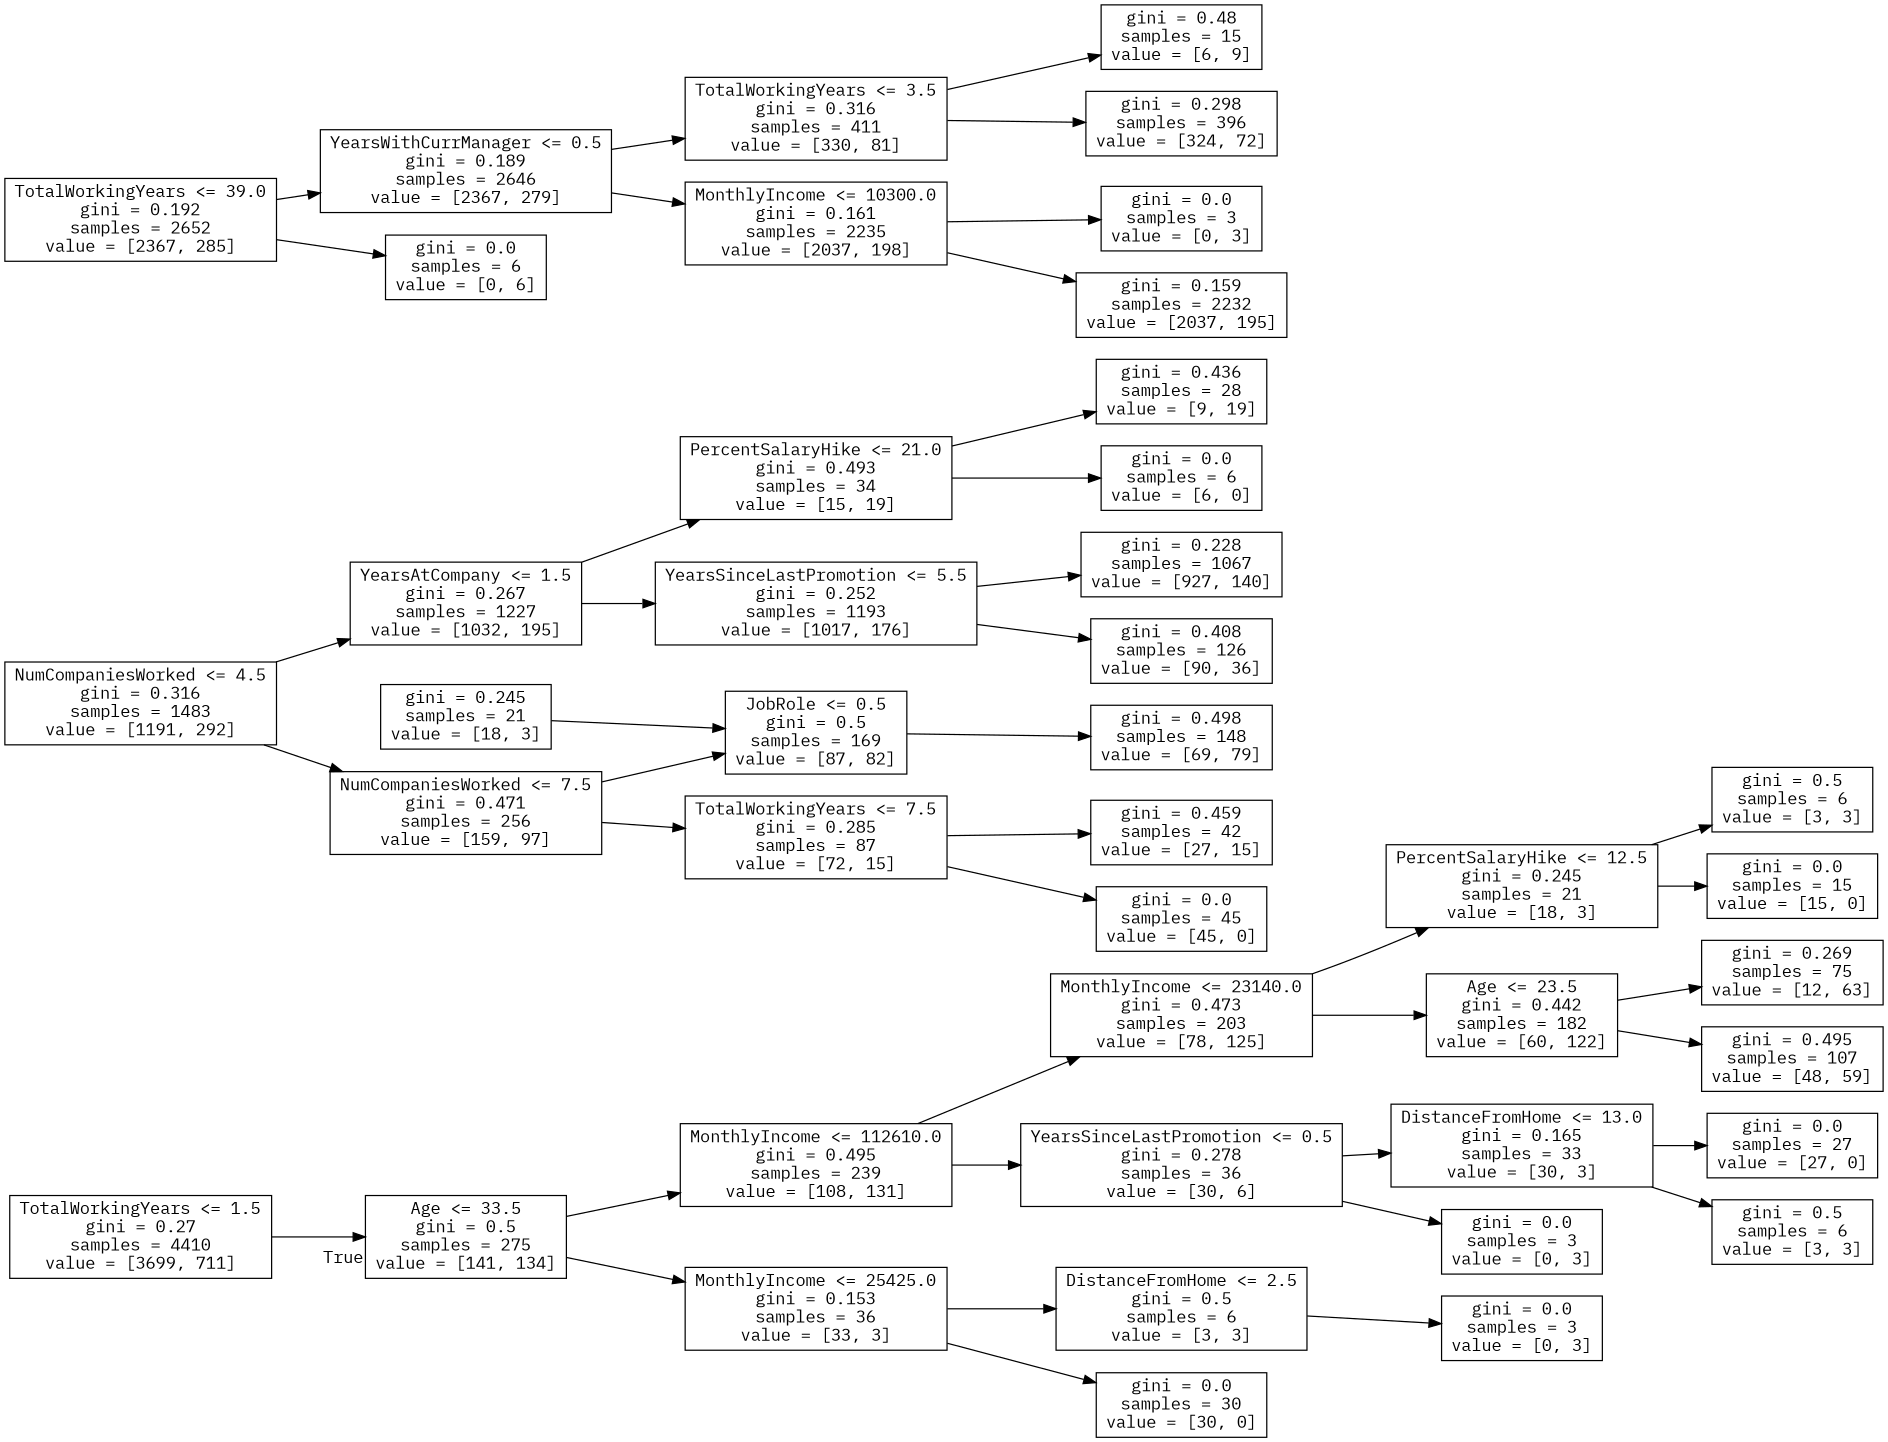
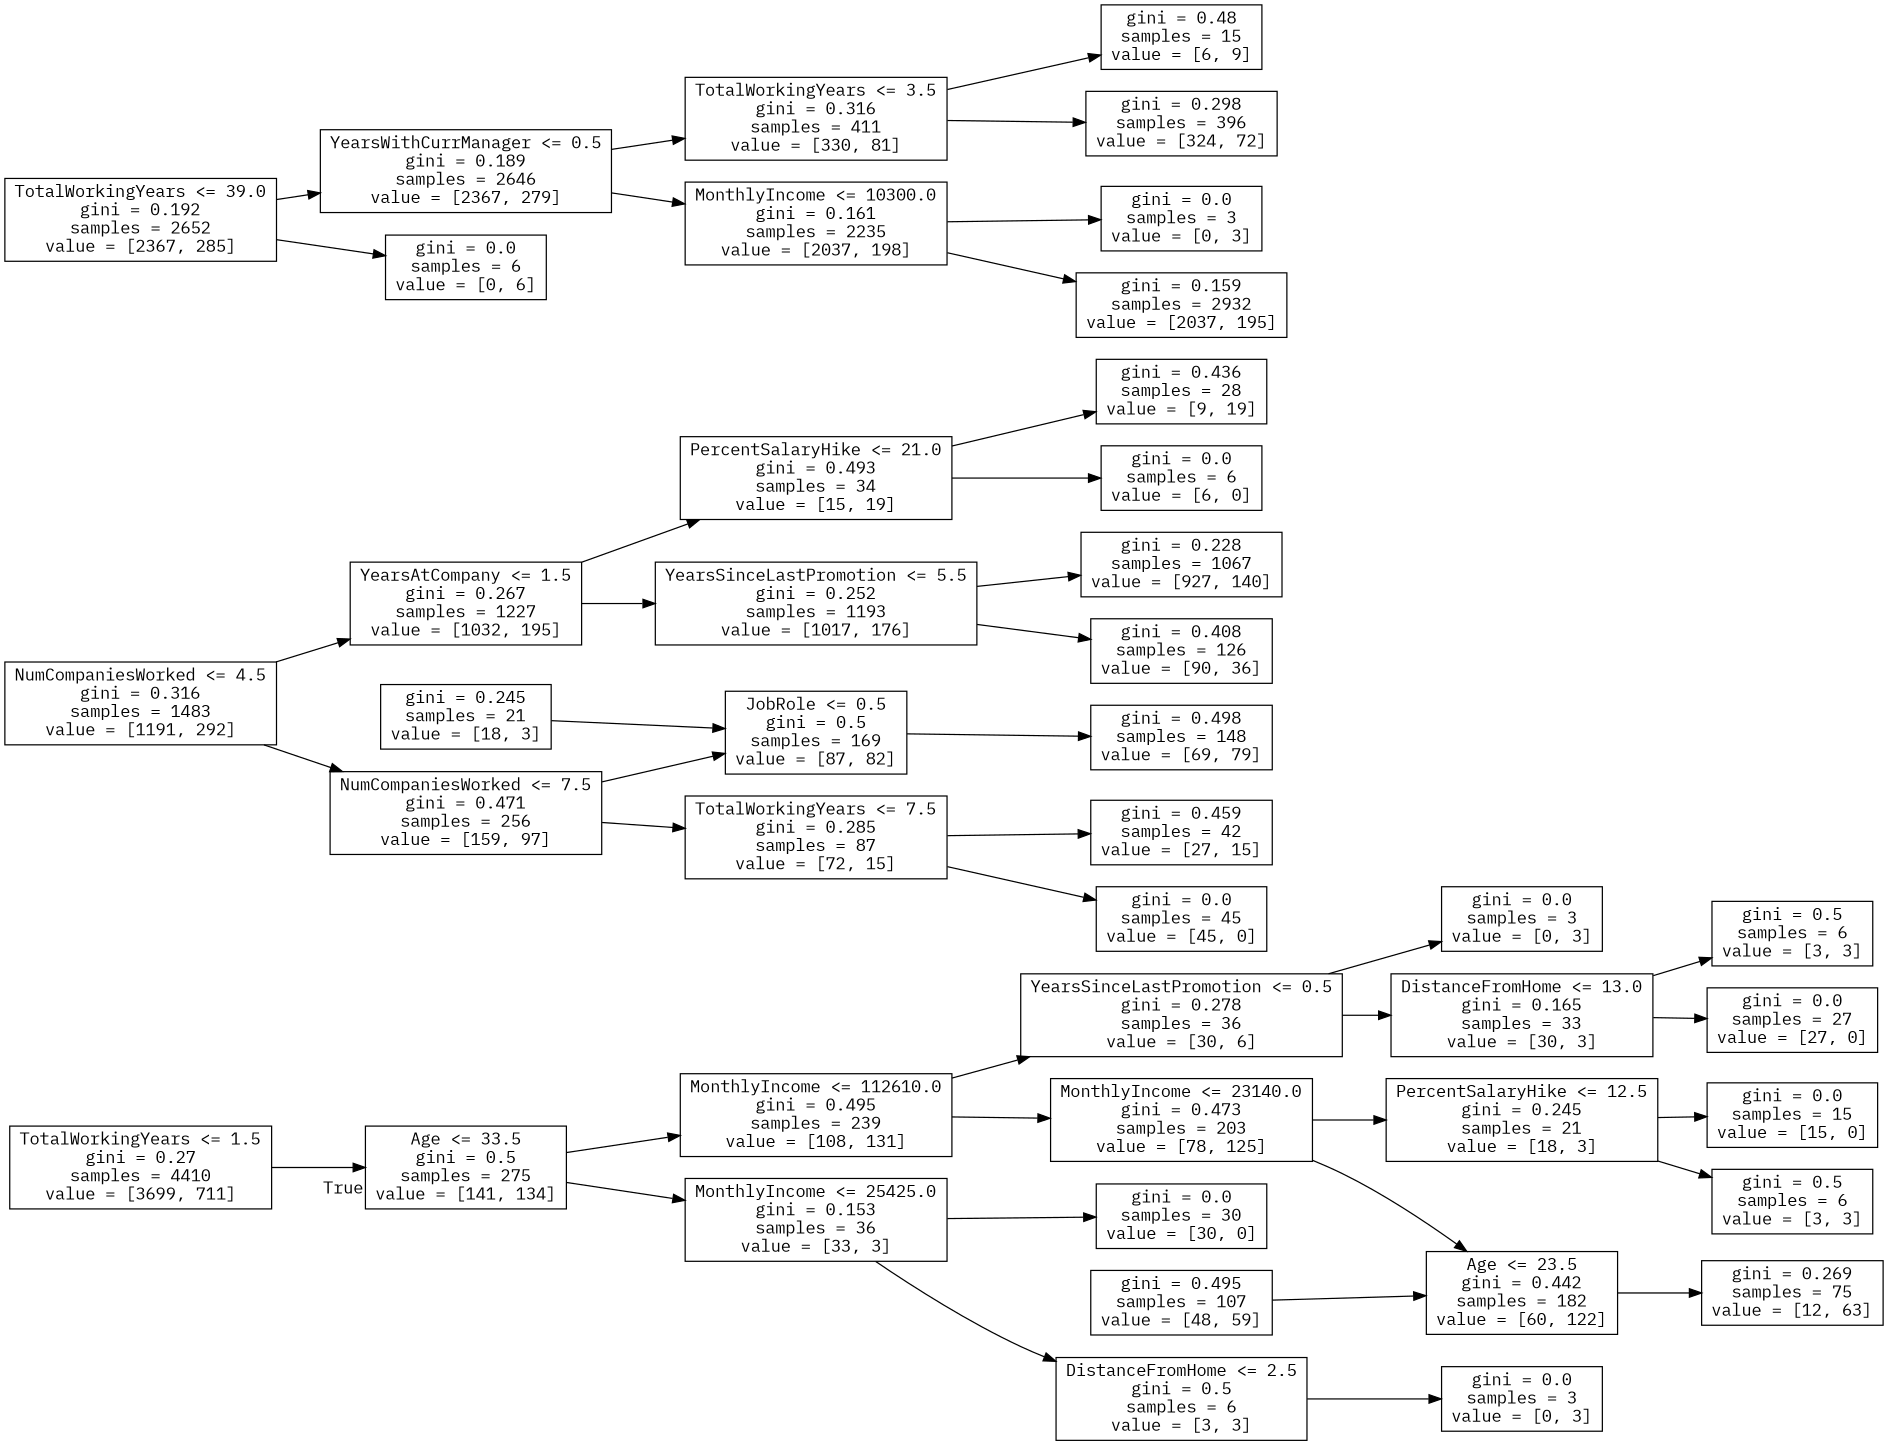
node "gini = 0.159 samples = 2232 value = [2037, 195]": label "gini = 0.159 samples = 2232 value = [2037, 195]" -> "gini = 0.159 samples = 2932 value = [2037, 195]"
edge "Age <= 23.5 gini = 0.442 samples = 182 value = [60, 122]" -> "gini = 0.495 samples = 107 value = [48, 59]": reversed
